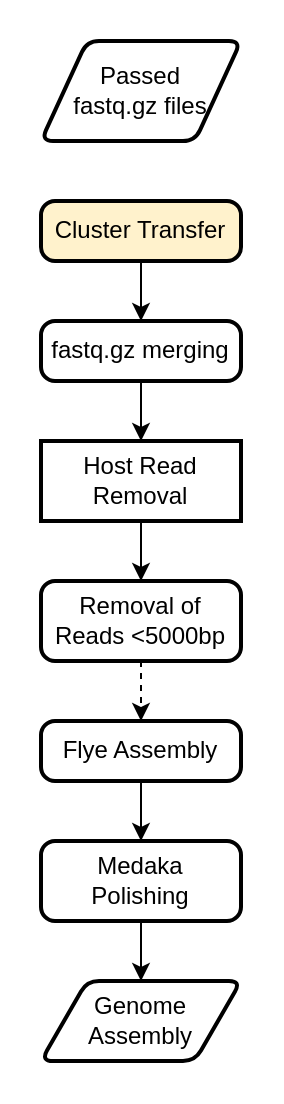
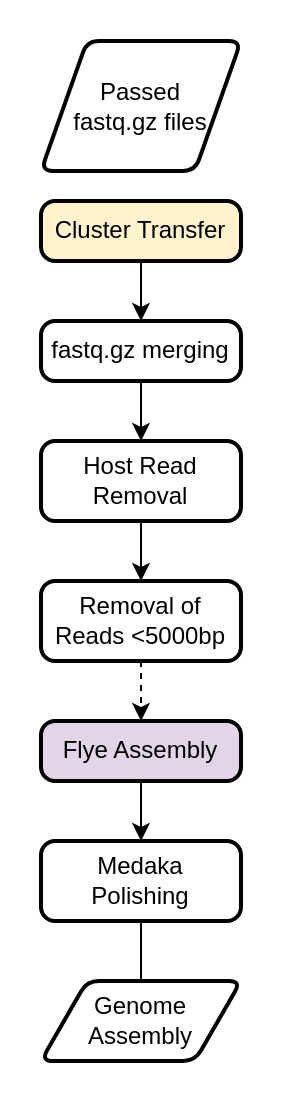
node "Passed fastq.gz files": size 200x100 -> 200x130
node "Host Read Removal": shape rectangle -> rounded rectangle
node "Flye Assembly": fillcolor #ffffff -> #e1d5e7
edge "Medaka Polishing" -> "Genome Assembly": arrowhead classic -> none
